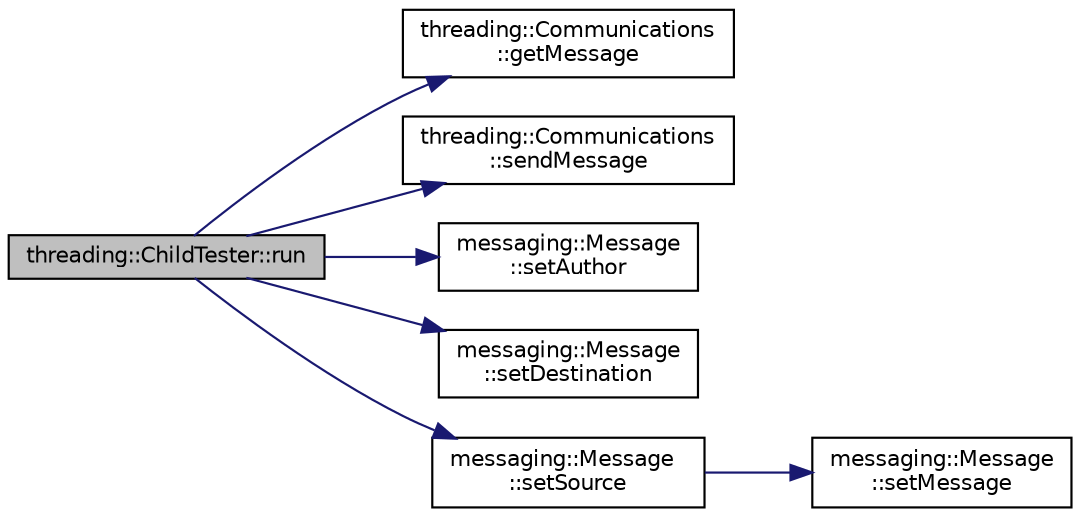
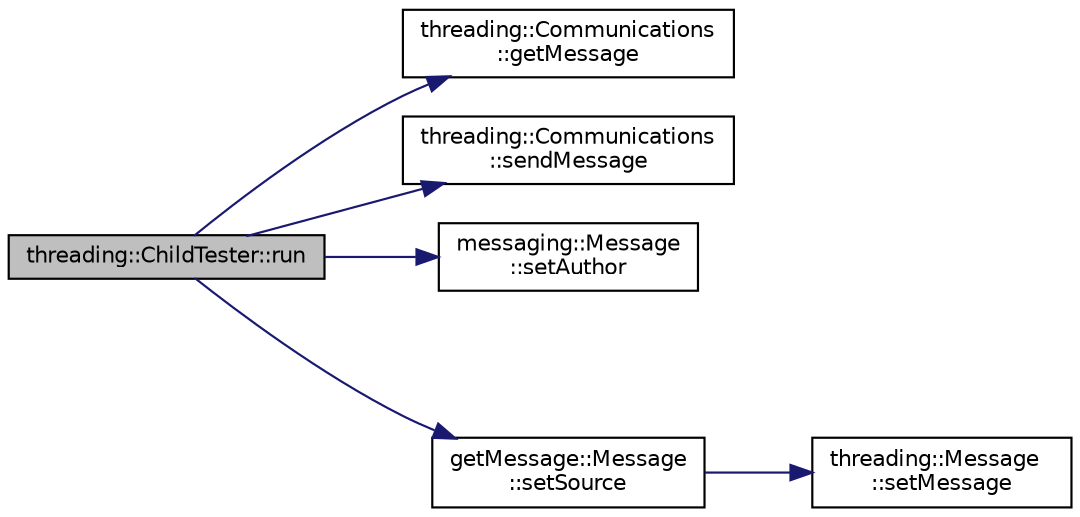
node "messaging::Message ::setDestination": removed
node "messaging::Message ::setSource": label "messaging::Message ::setSource" -> "getMessage::Message ::setSource"
node "messaging::Message ::setMessage": label "messaging::Message ::setMessage" -> "threading::Message ::setMessage"
